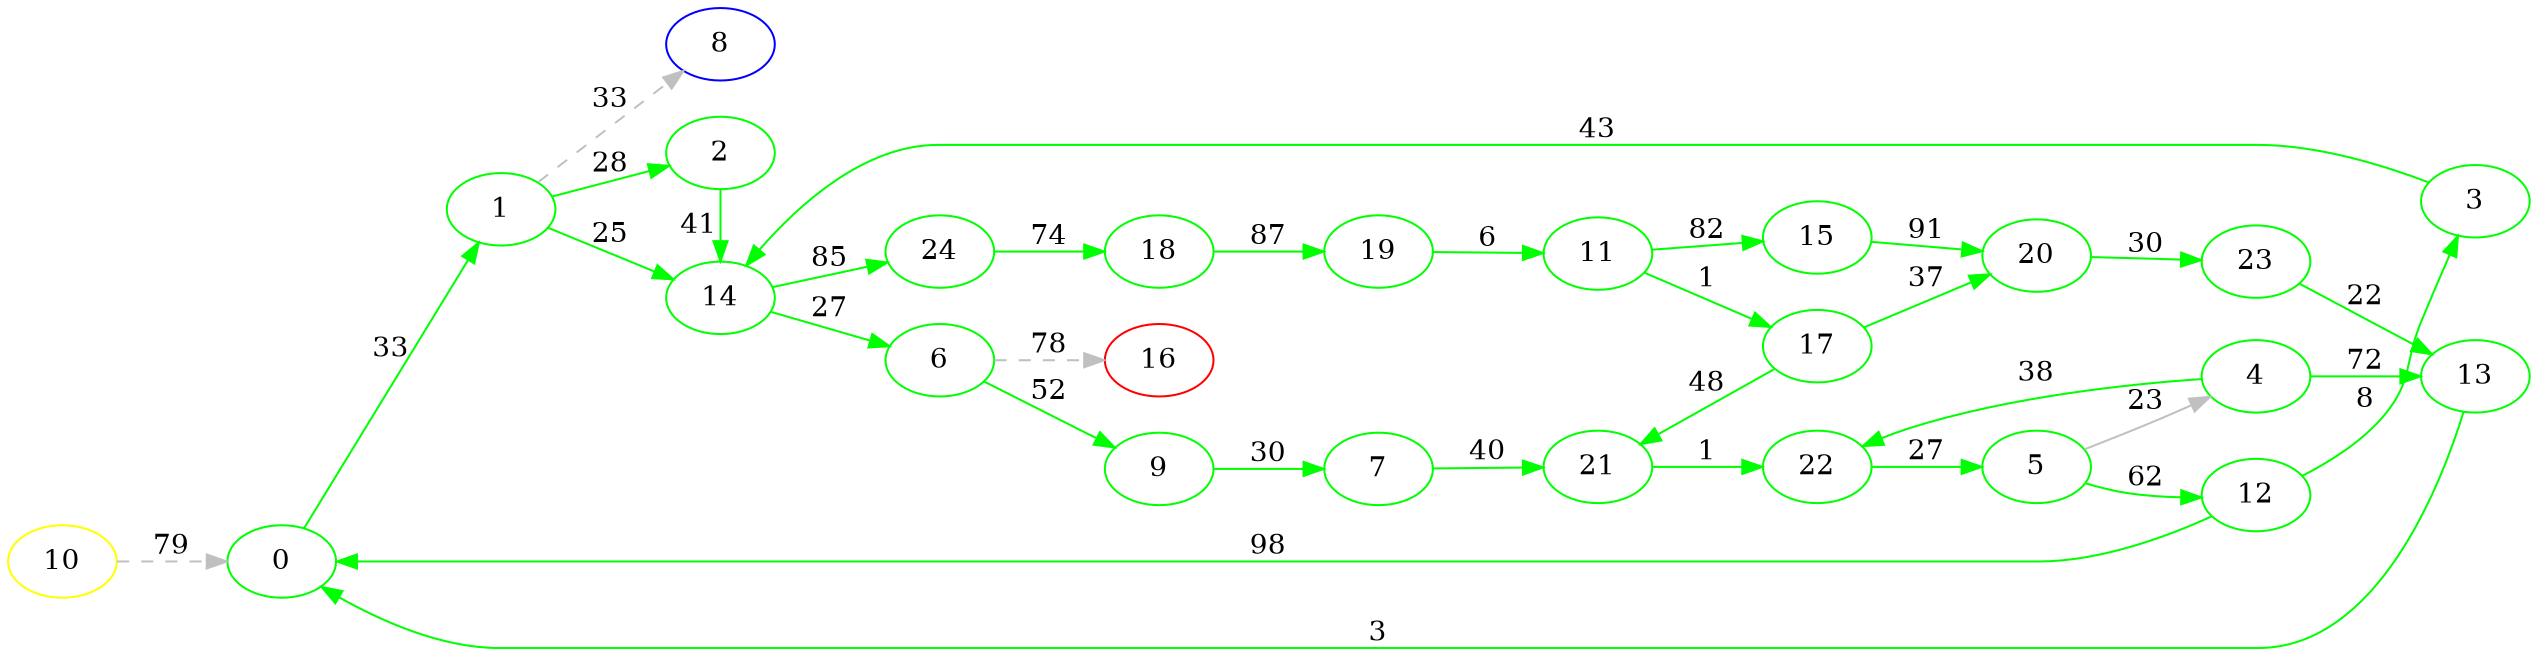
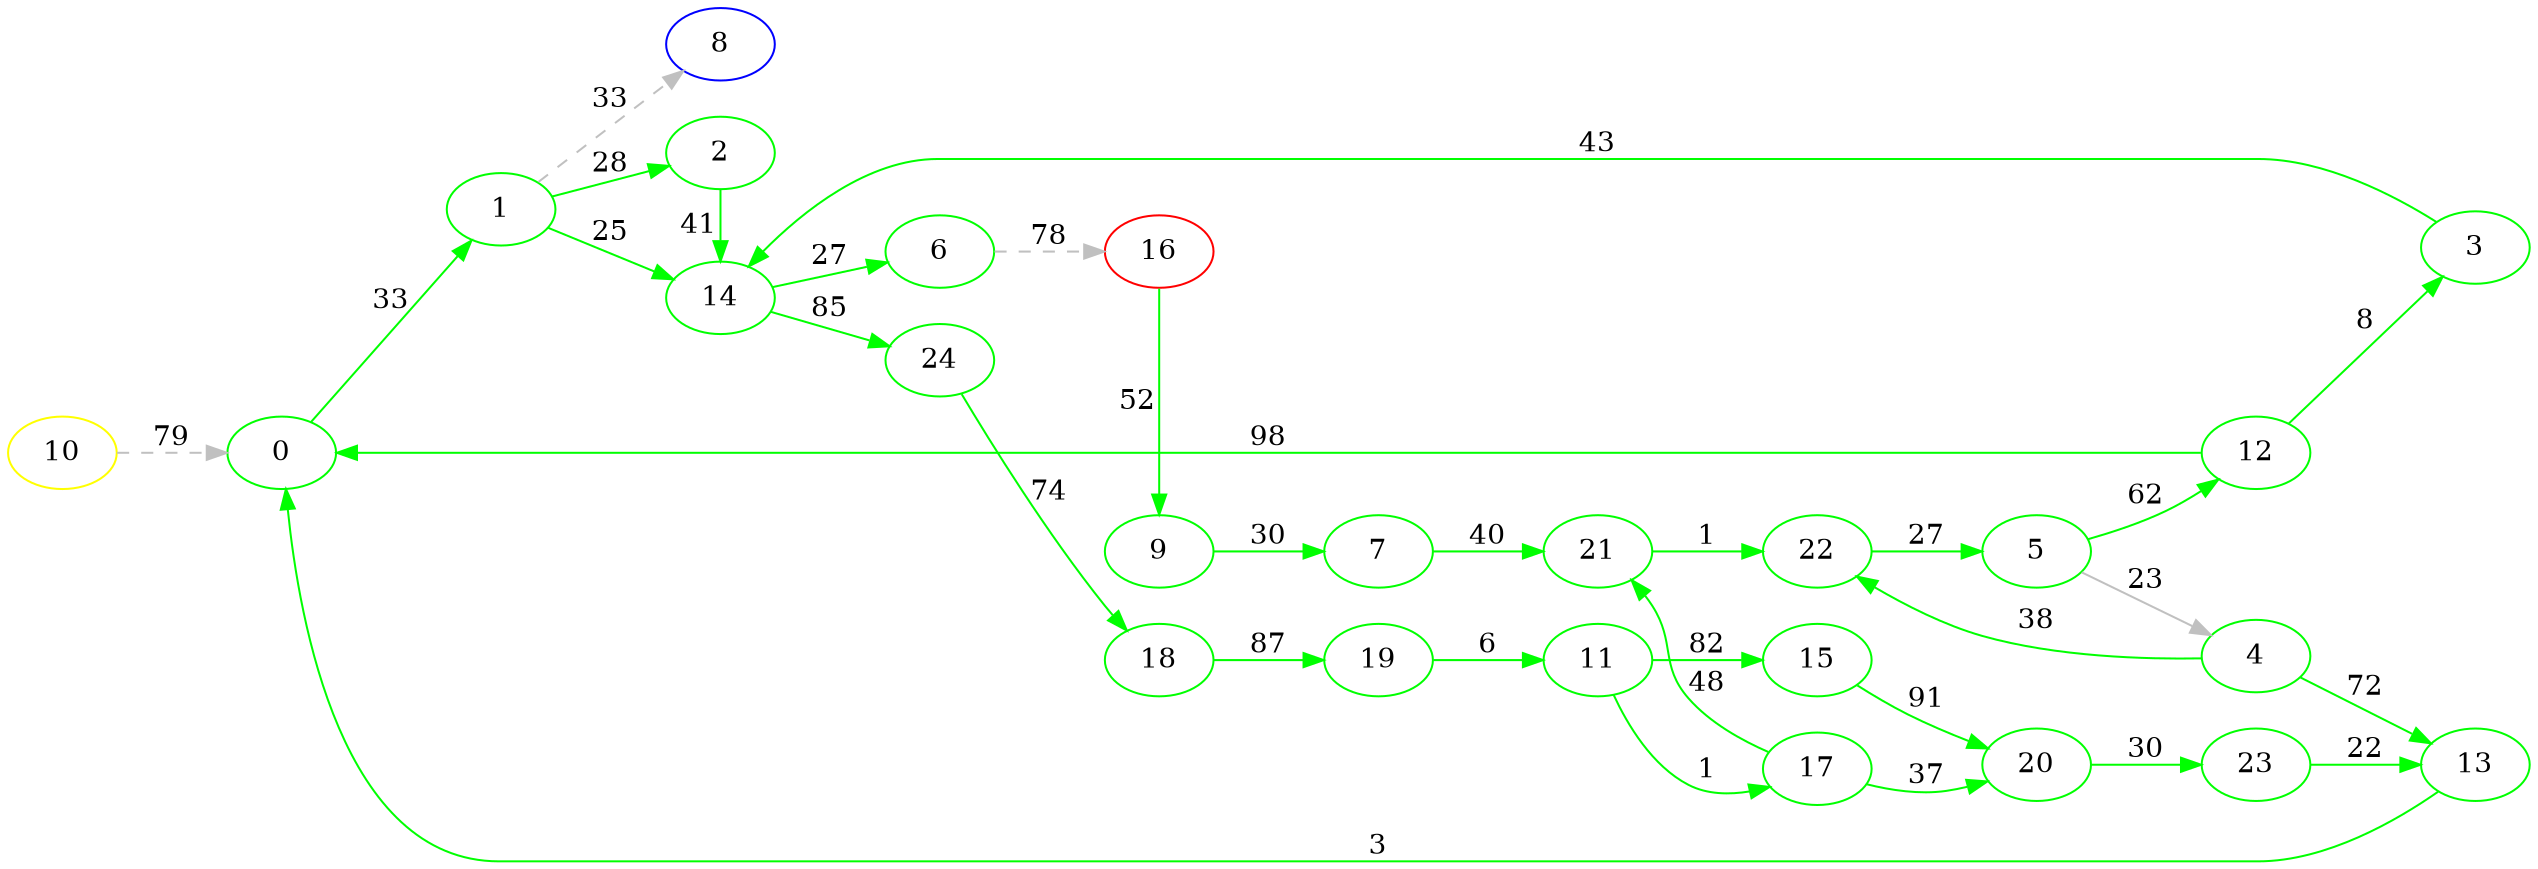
edge "6" -> "9": now "16" -> "9"
